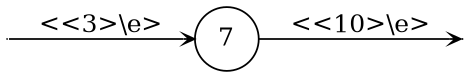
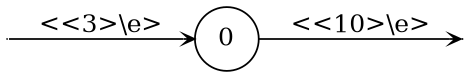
node "7": label "7" -> "0"
